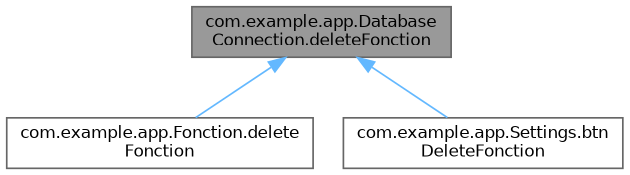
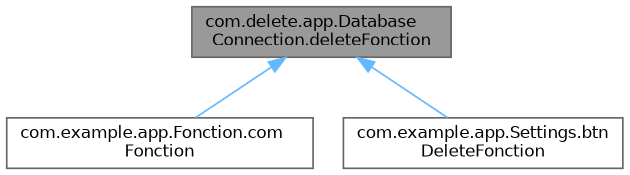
node "com.example.app.Database Connection.deleteFonction": label "com.example.app.Database Connection.deleteFonction" -> "com.delete.app.Database Connection.deleteFonction"
node "com.example.app.Fonction.delete Fonction": label "com.example.app.Fonction.delete Fonction" -> "com.example.app.Fonction.com Fonction"
